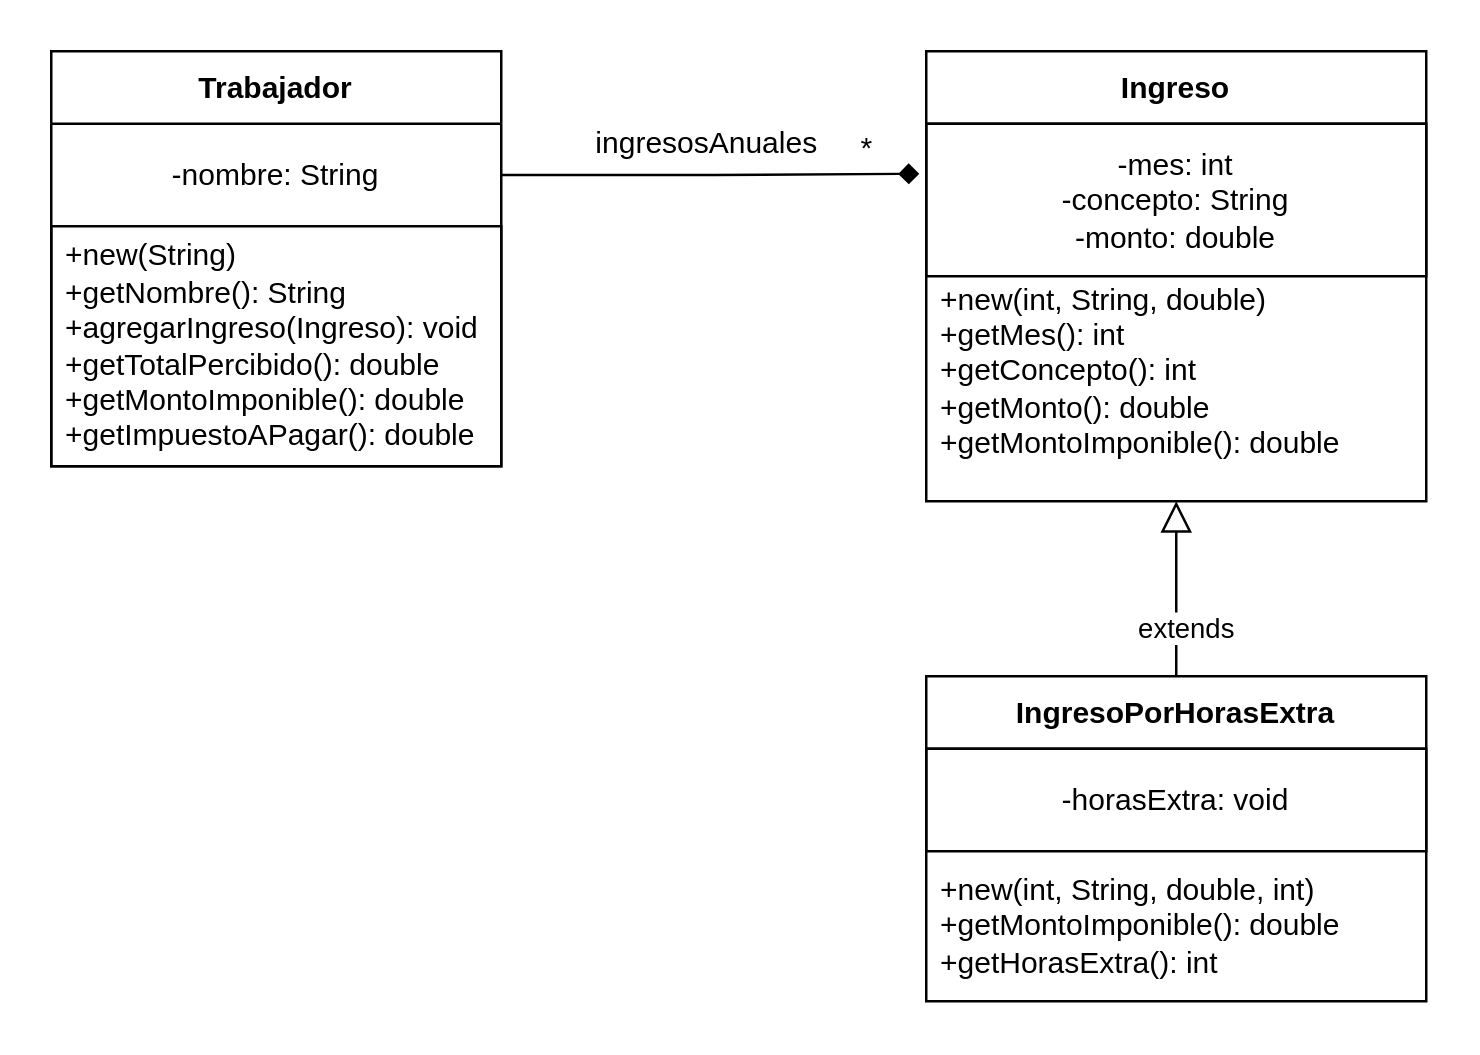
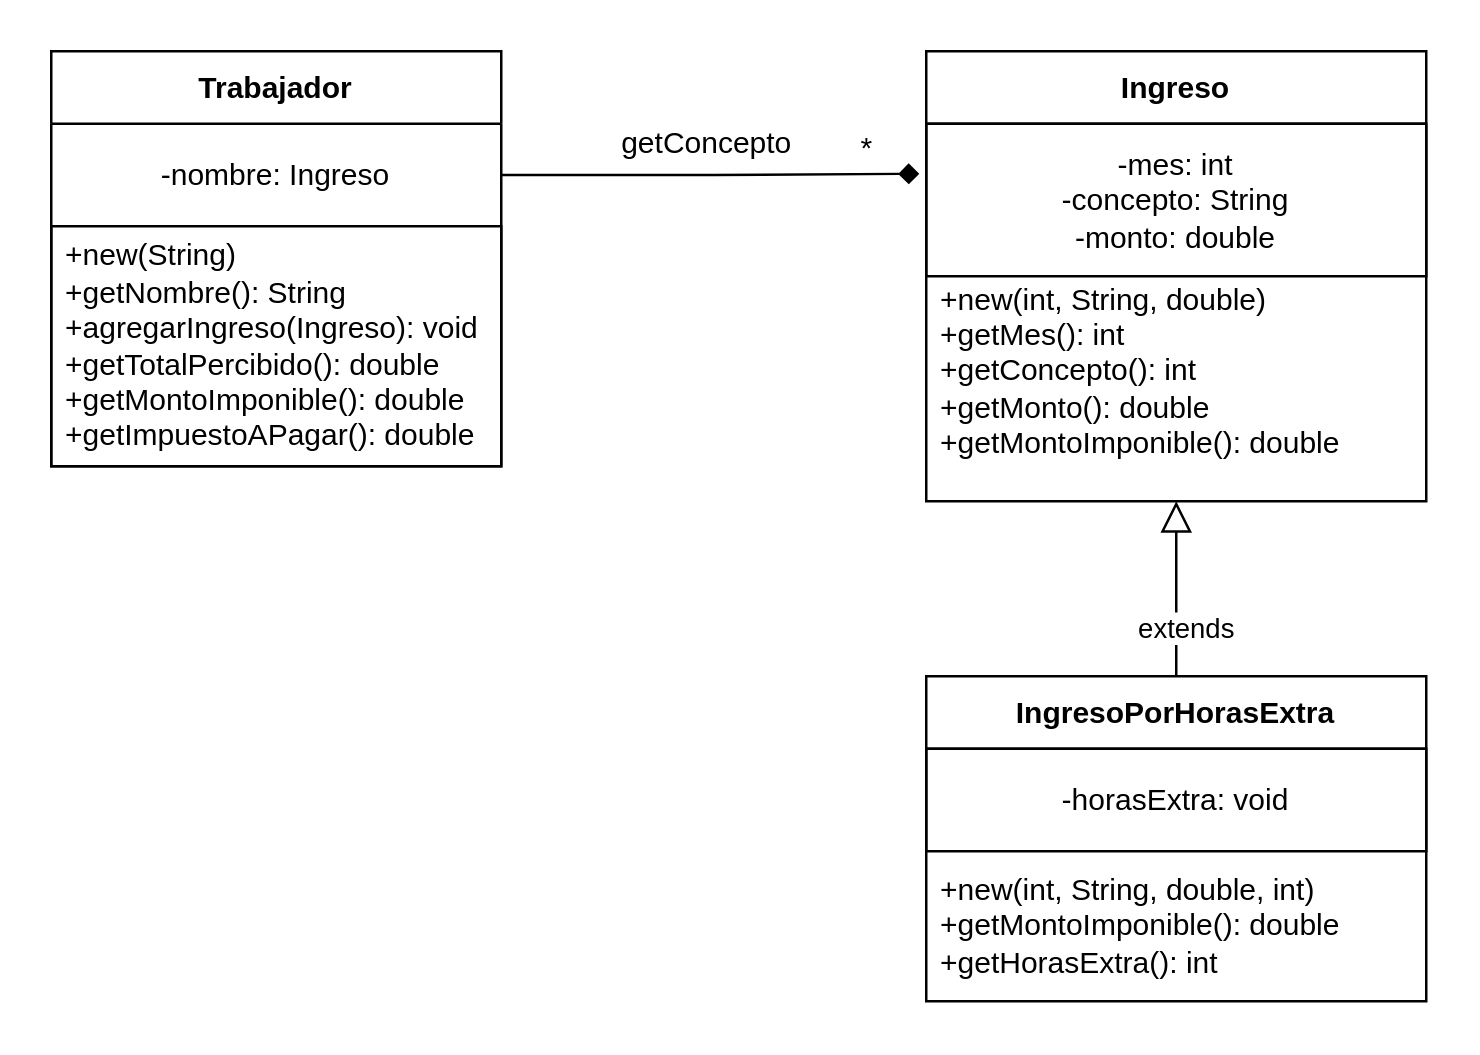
node "ingresosAnuales": label "ingresosAnuales" -> "getConcepto"
node "-nombre: String": label "-nombre: String" -> "-nombre: Ingreso"
